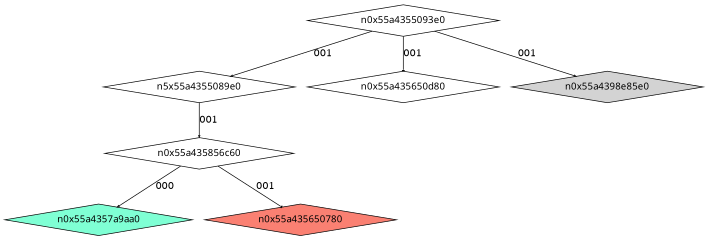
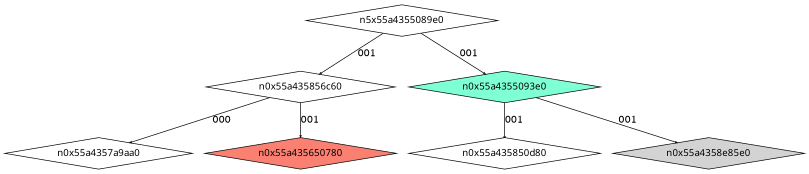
node "n0x55a4355093e0": fillcolor white -> aquamarine
edge "n0x55a4355093e0" -> "n5x55a4355089e0": reversed
node "n0x55a435650d80": label "n0x55a435650d80" -> "n0x55a435850d80"
node "n0x55a4398e85e0": label "n0x55a4398e85e0" -> "n0x55a4358e85e0"
edge "n0x55a435856c60" -> "n0x55a435650780": arrowhead tee -> onormal
node "n0x55a4357a9aa0": fillcolor aquamarine -> white
